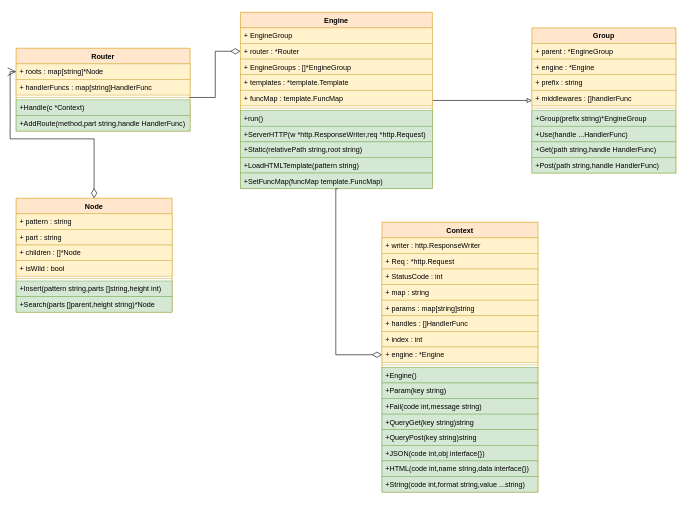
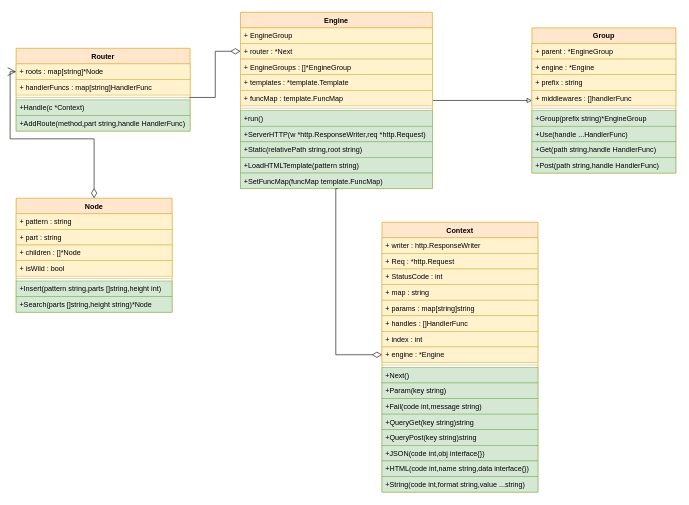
node "+ router : *Router": label "+ router : *Router" -> "+ router : *Next"
node "+Search(parts []parent,height string)*Node": label "+Search(parts []parent,height string)*Node" -> "+Search(parts []string,height string)*Node"
node "+Engine()": label "+Engine()" -> "+Next()"
